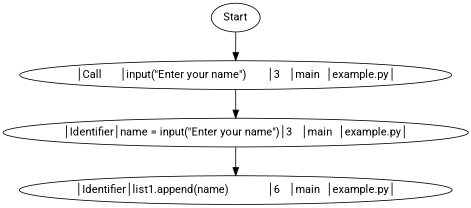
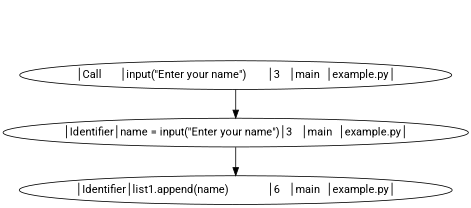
node "Start": removed
